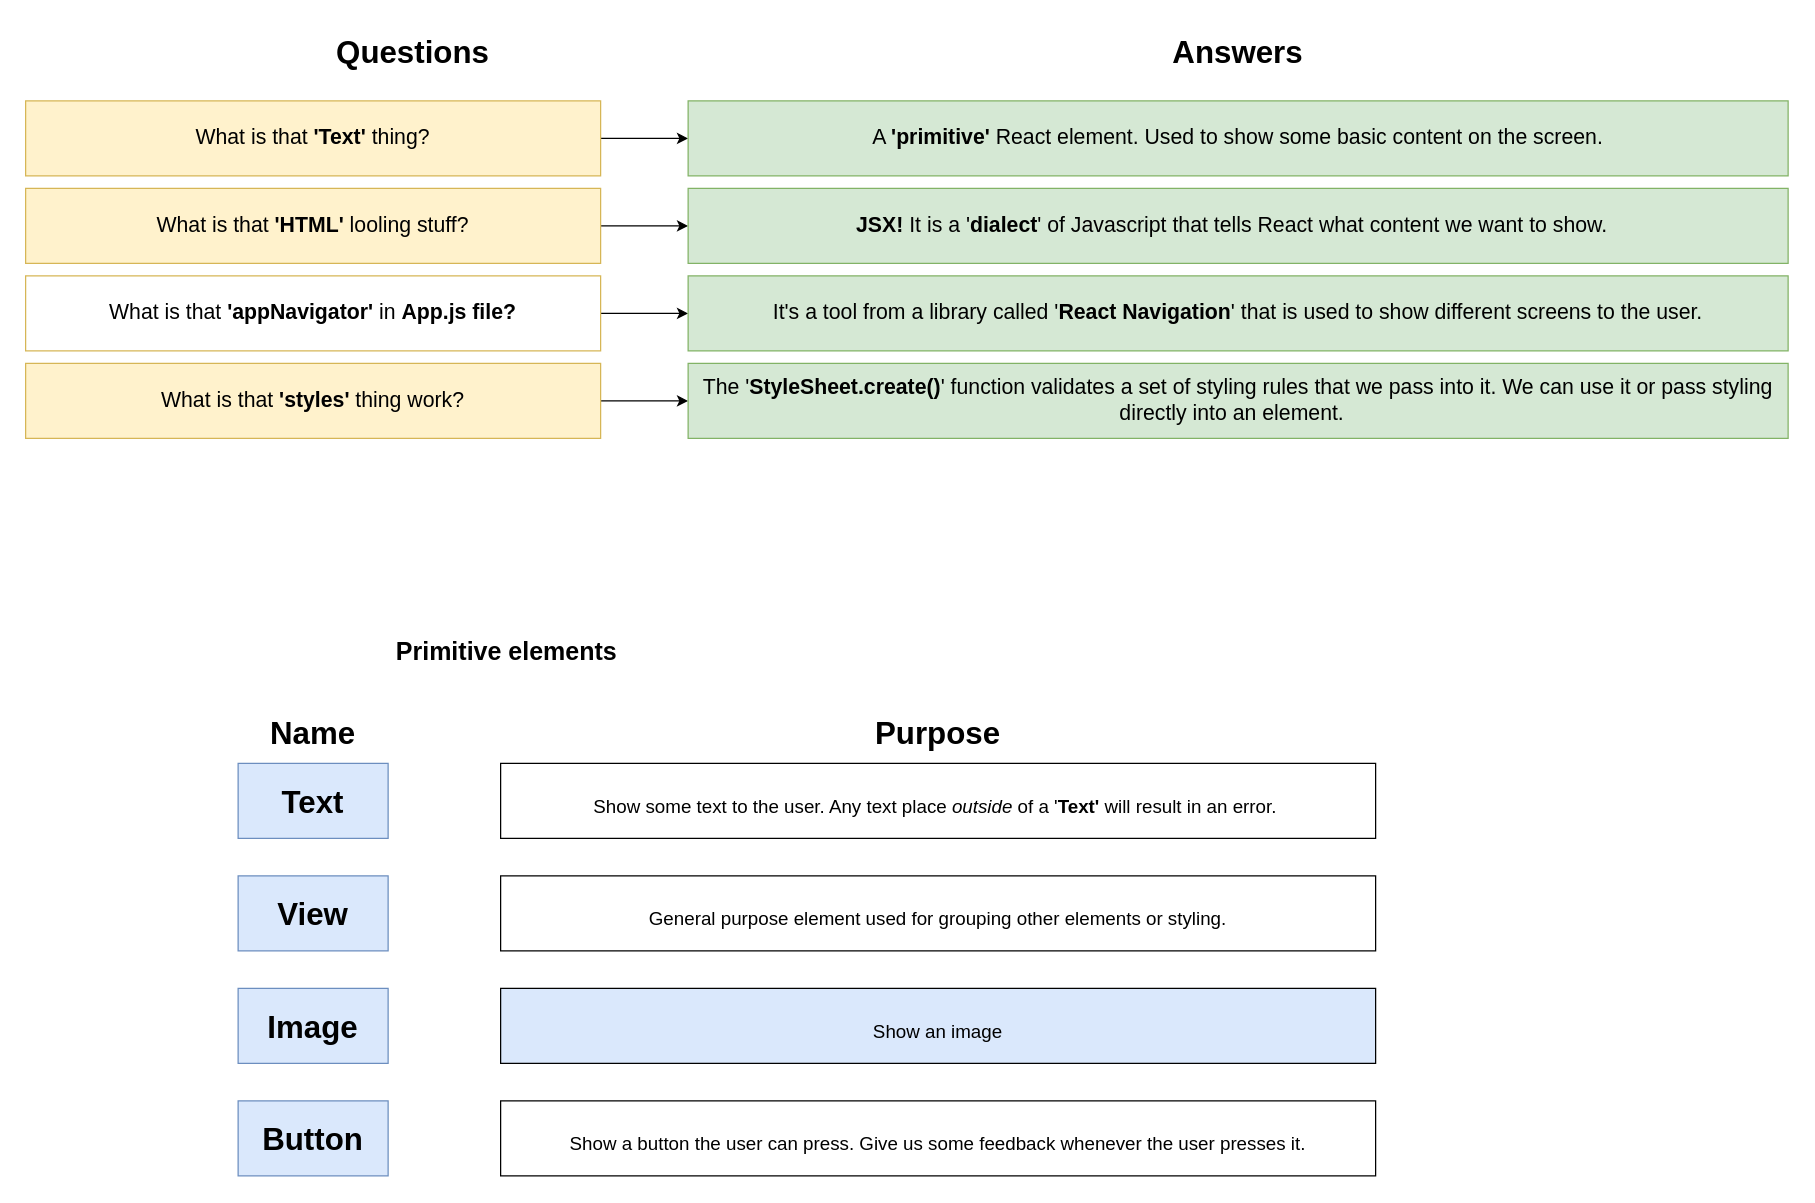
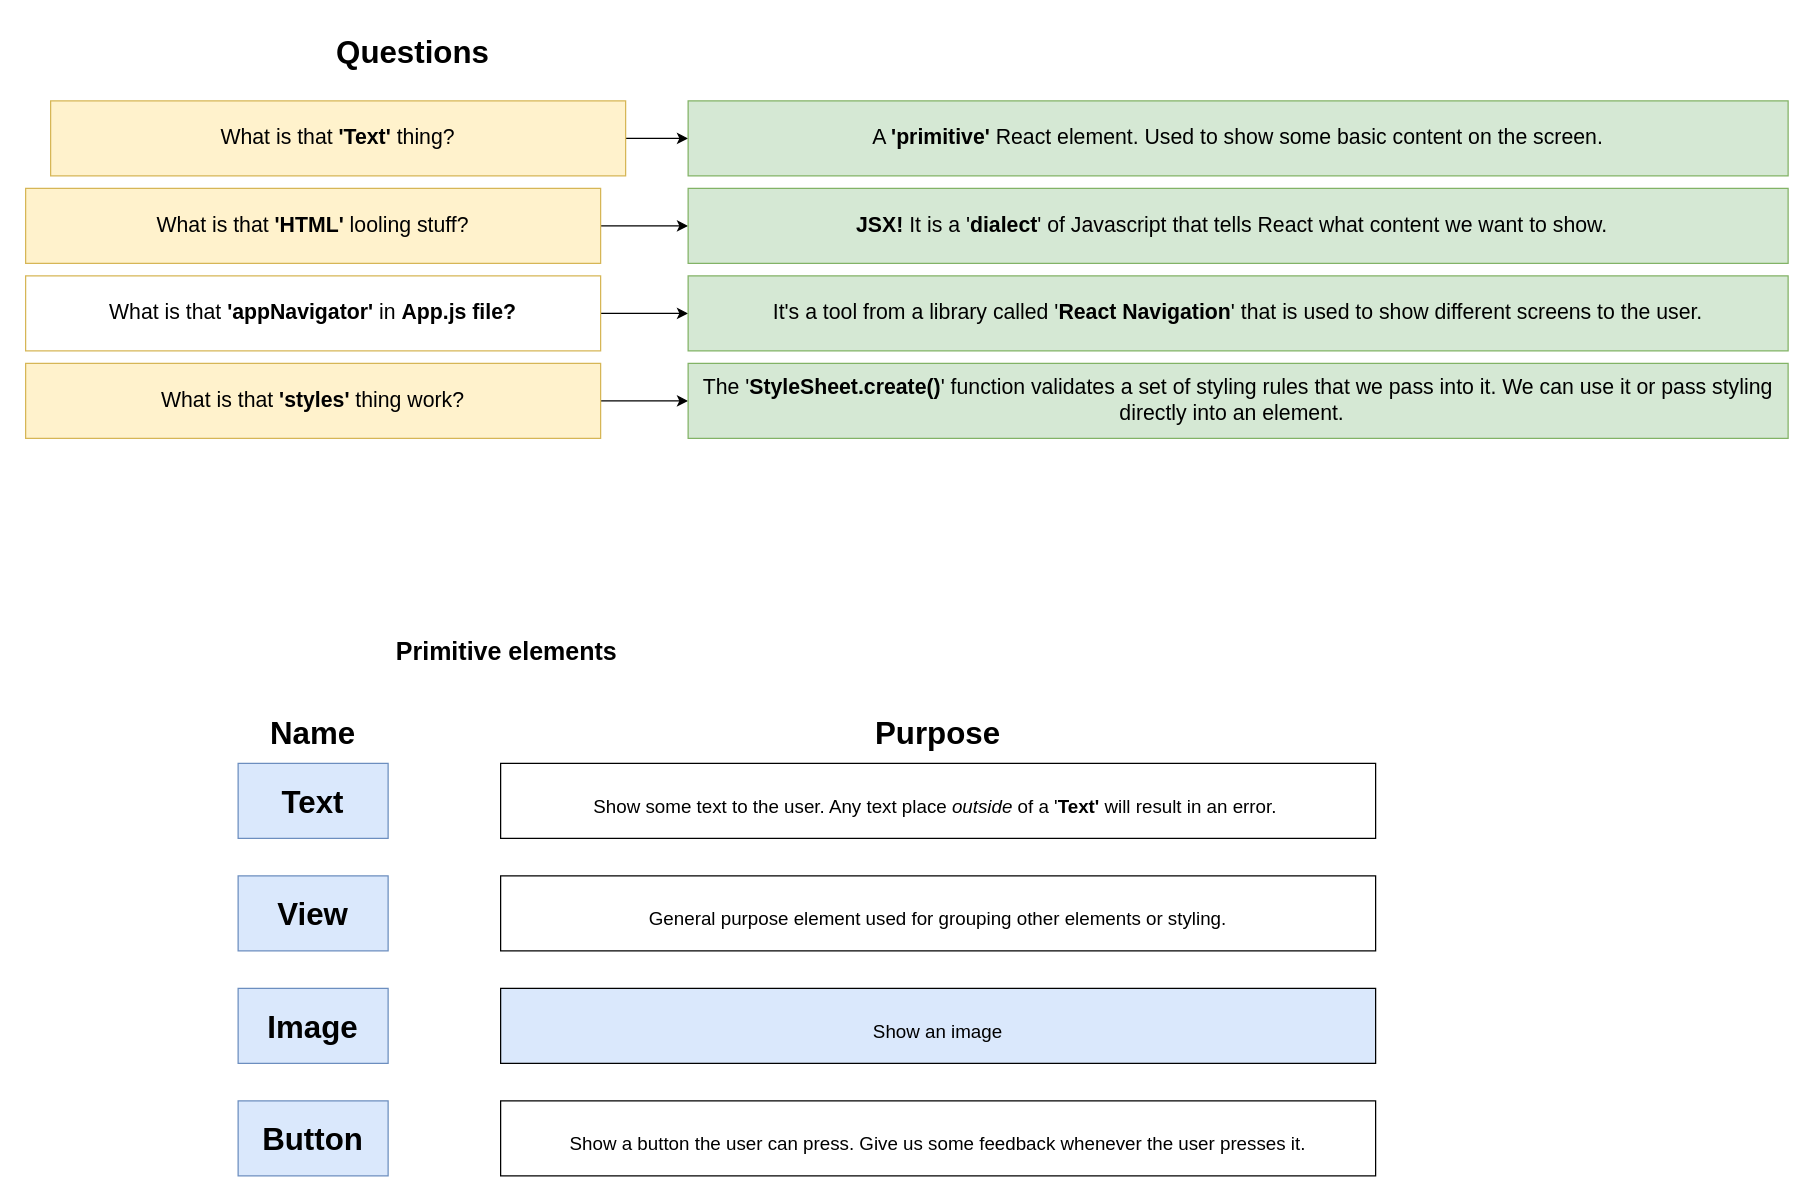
node "Answers": removed
node "What is that 'Text' thing?": moved (313, 138) -> (338, 138)
